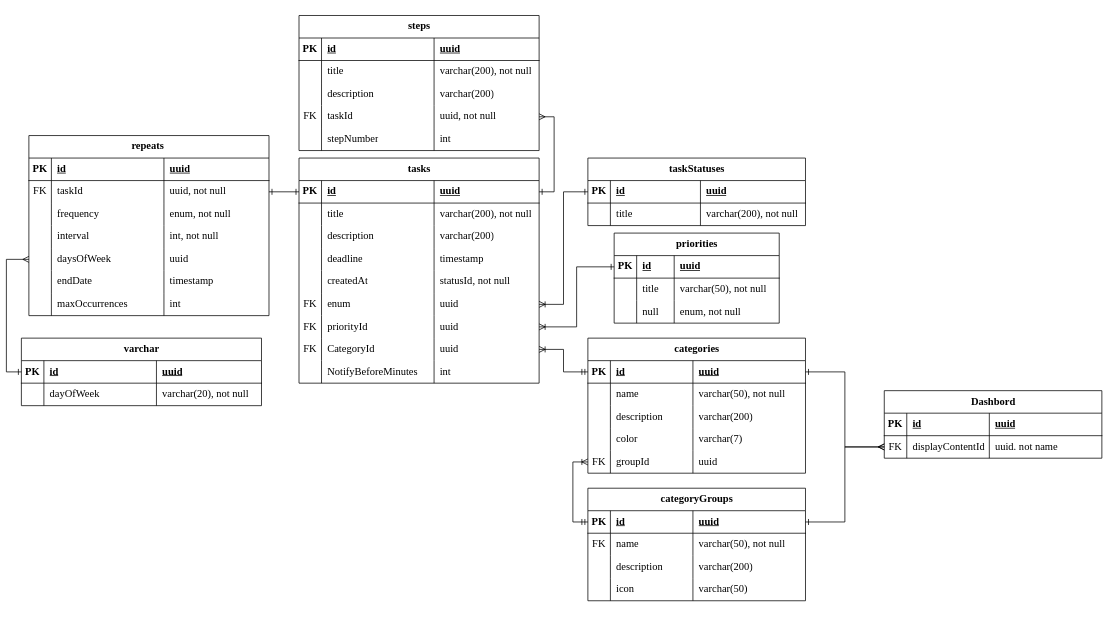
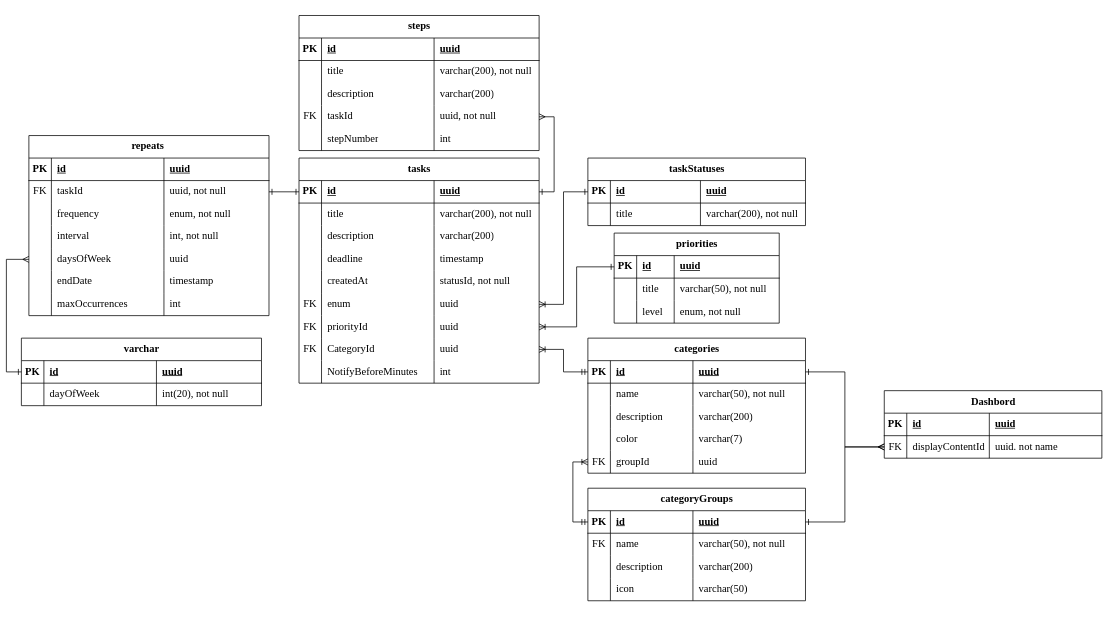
node "null": label "null" -> "level"
node "varchar(20), not null": label "varchar(20), not null" -> "int(20), not null"
